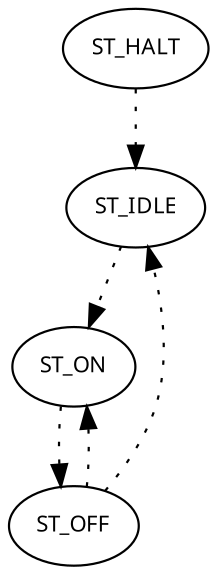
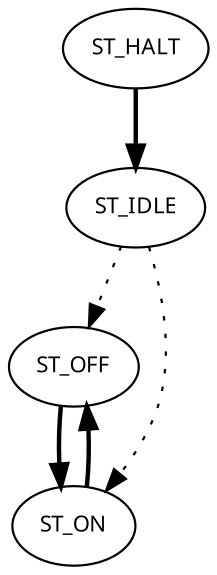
edge "ST_HALT" -> "ST_IDLE": style dotted -> bold
edge "ST_OFF" -> "ST_IDLE": reversed
edge "ST_ON" -> "ST_OFF": style dotted -> bold
edge "ST_OFF" -> "ST_ON": style dotted -> bold
